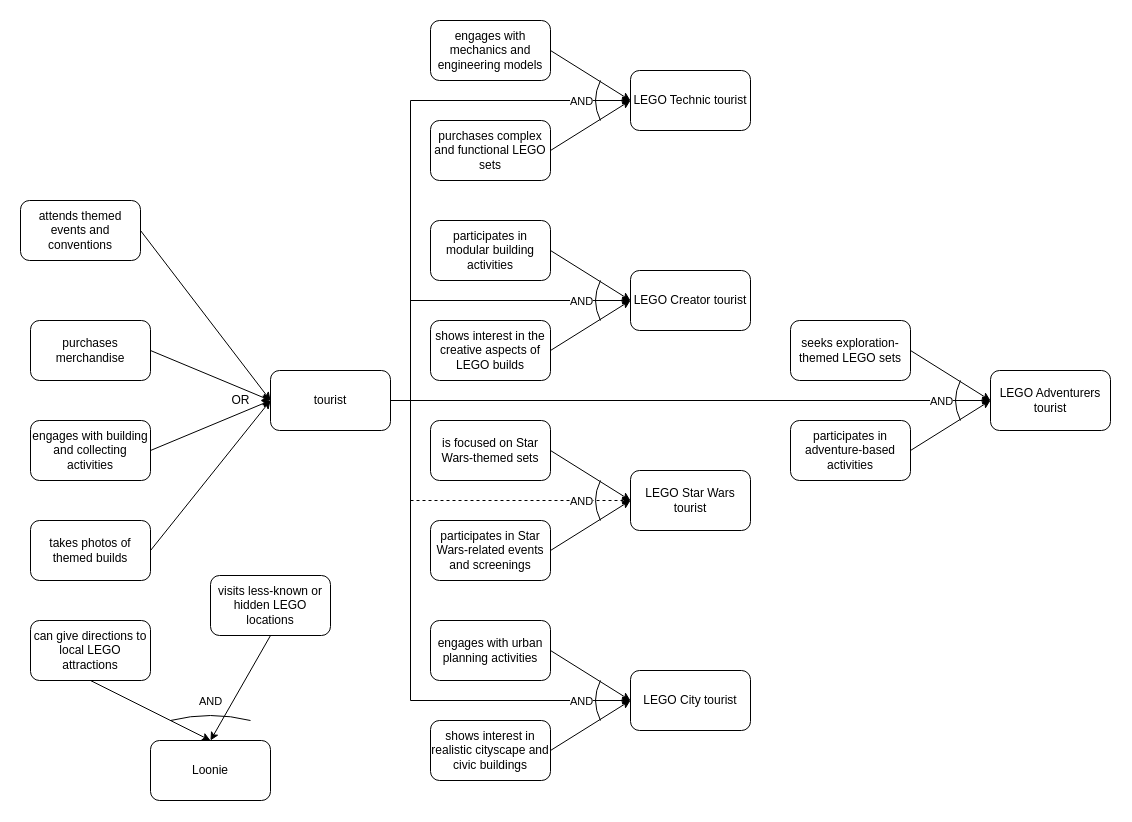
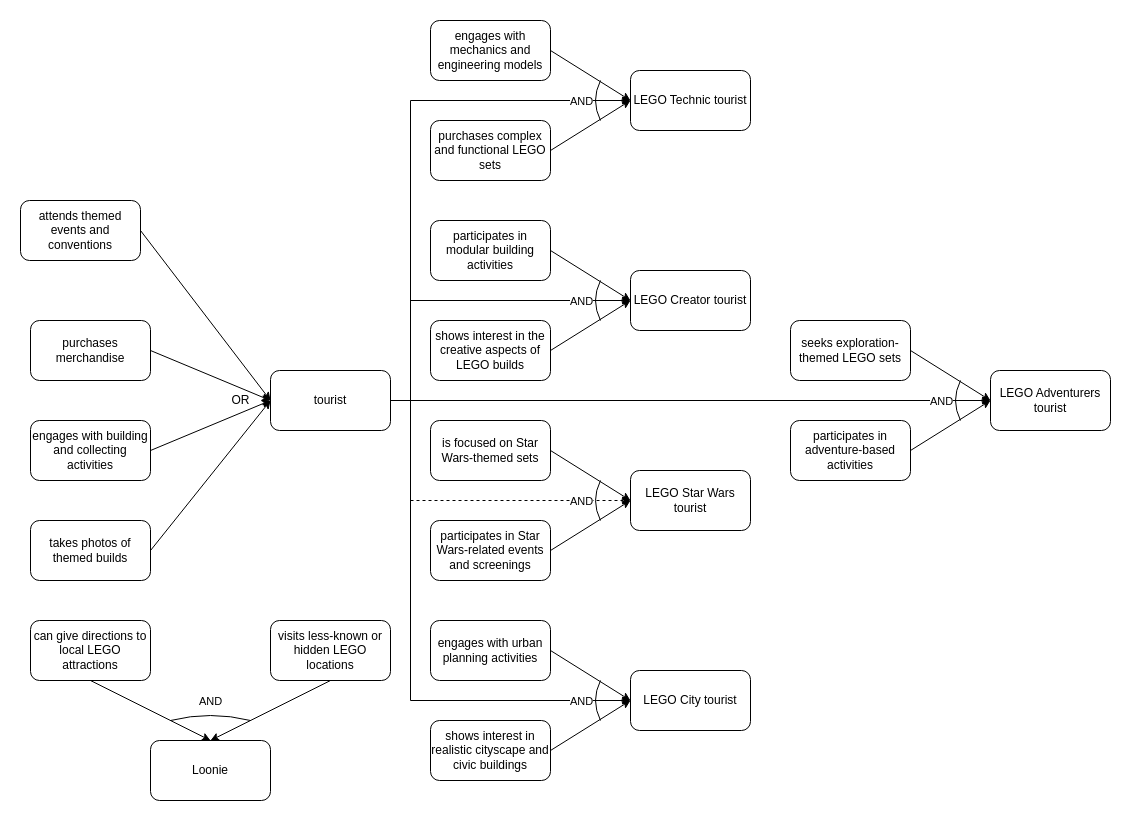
node "visits less-known or hidden LEGO locations": moved (271, 606) -> (331, 651)
